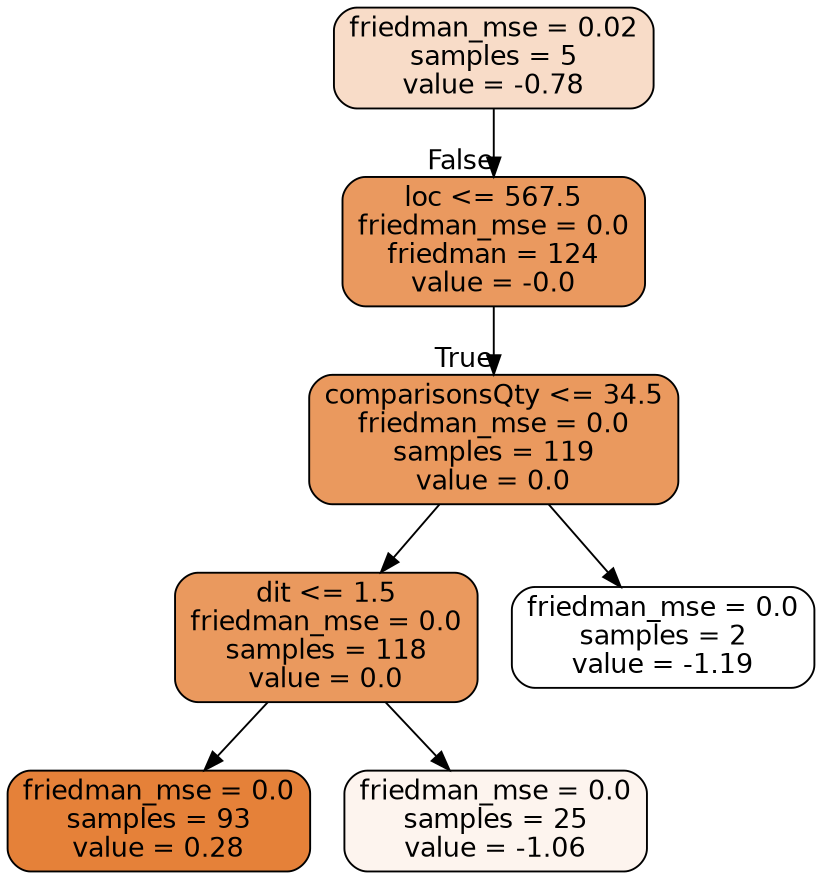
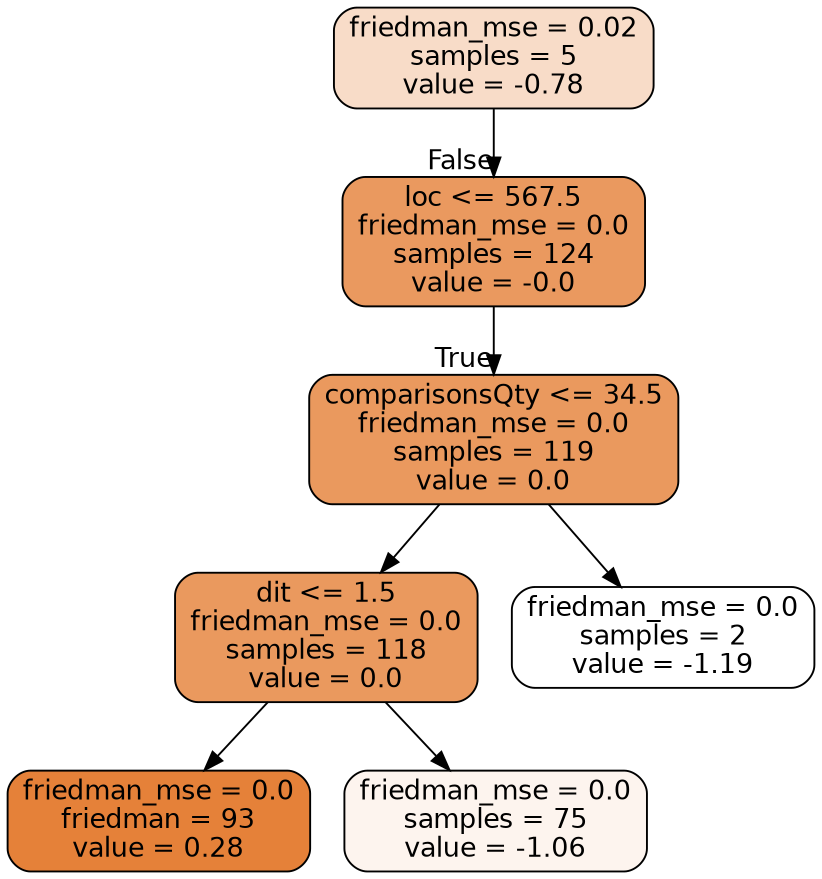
node "loc <= 567.5 friedman_mse = 0.0 friedman = 124 value = -0.0": label "loc <= 567.5 friedman_mse = 0.0 friedman = 124 value = -0.0" -> "loc <= 567.5 friedman_mse = 0.0 samples = 124 value = -0.0"
node "friedman_mse = 0.0 samples = 93 value = 0.28": label "friedman_mse = 0.0 samples = 93 value = 0.28" -> "friedman_mse = 0.0 friedman = 93 value = 0.28"
node "friedman_mse = 0.0 samples = 25 value = -1.06": label "friedman_mse = 0.0 samples = 25 value = -1.06" -> "friedman_mse = 0.0 samples = 75 value = -1.06"
